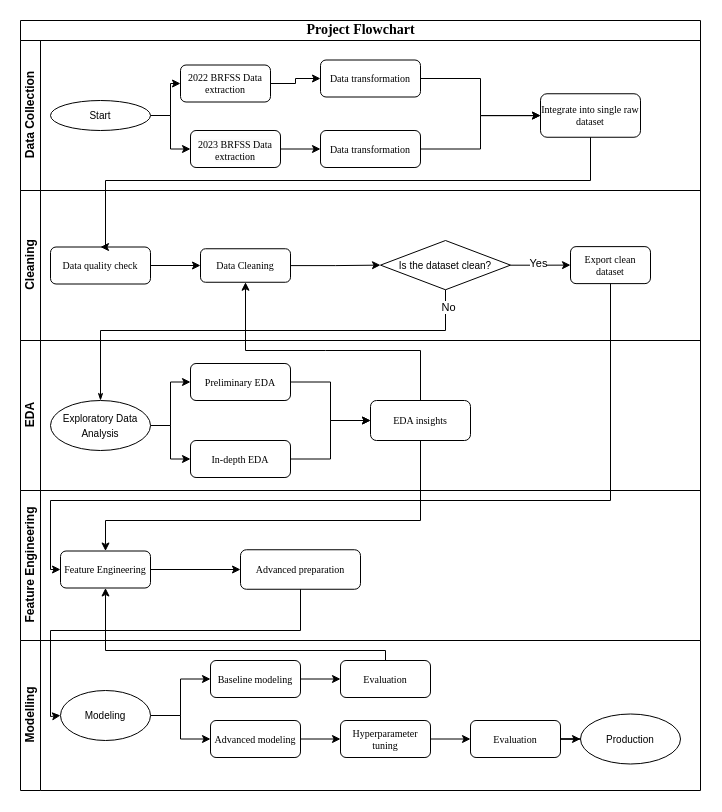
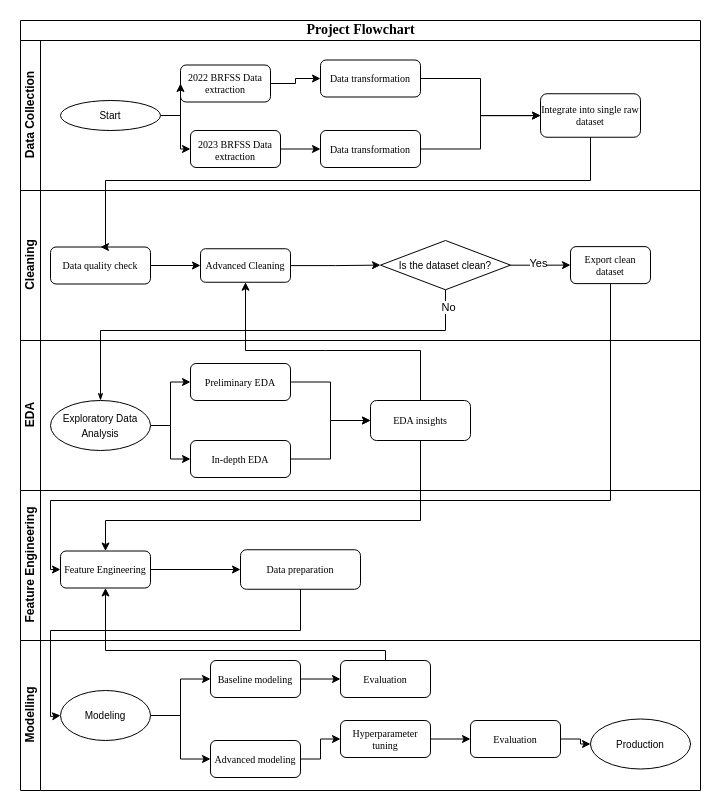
node "Start": moved (101, 116) -> (111, 116)
node "Data Cleaning": label "Data Cleaning" -> "Advanced Cleaning"
node "Advanced preparation": label "Advanced preparation" -> "Data preparation"
node "Advanced modeling": moved (256, 739) -> (256, 759)
node "Production": moved (631, 739) -> (641, 744)
